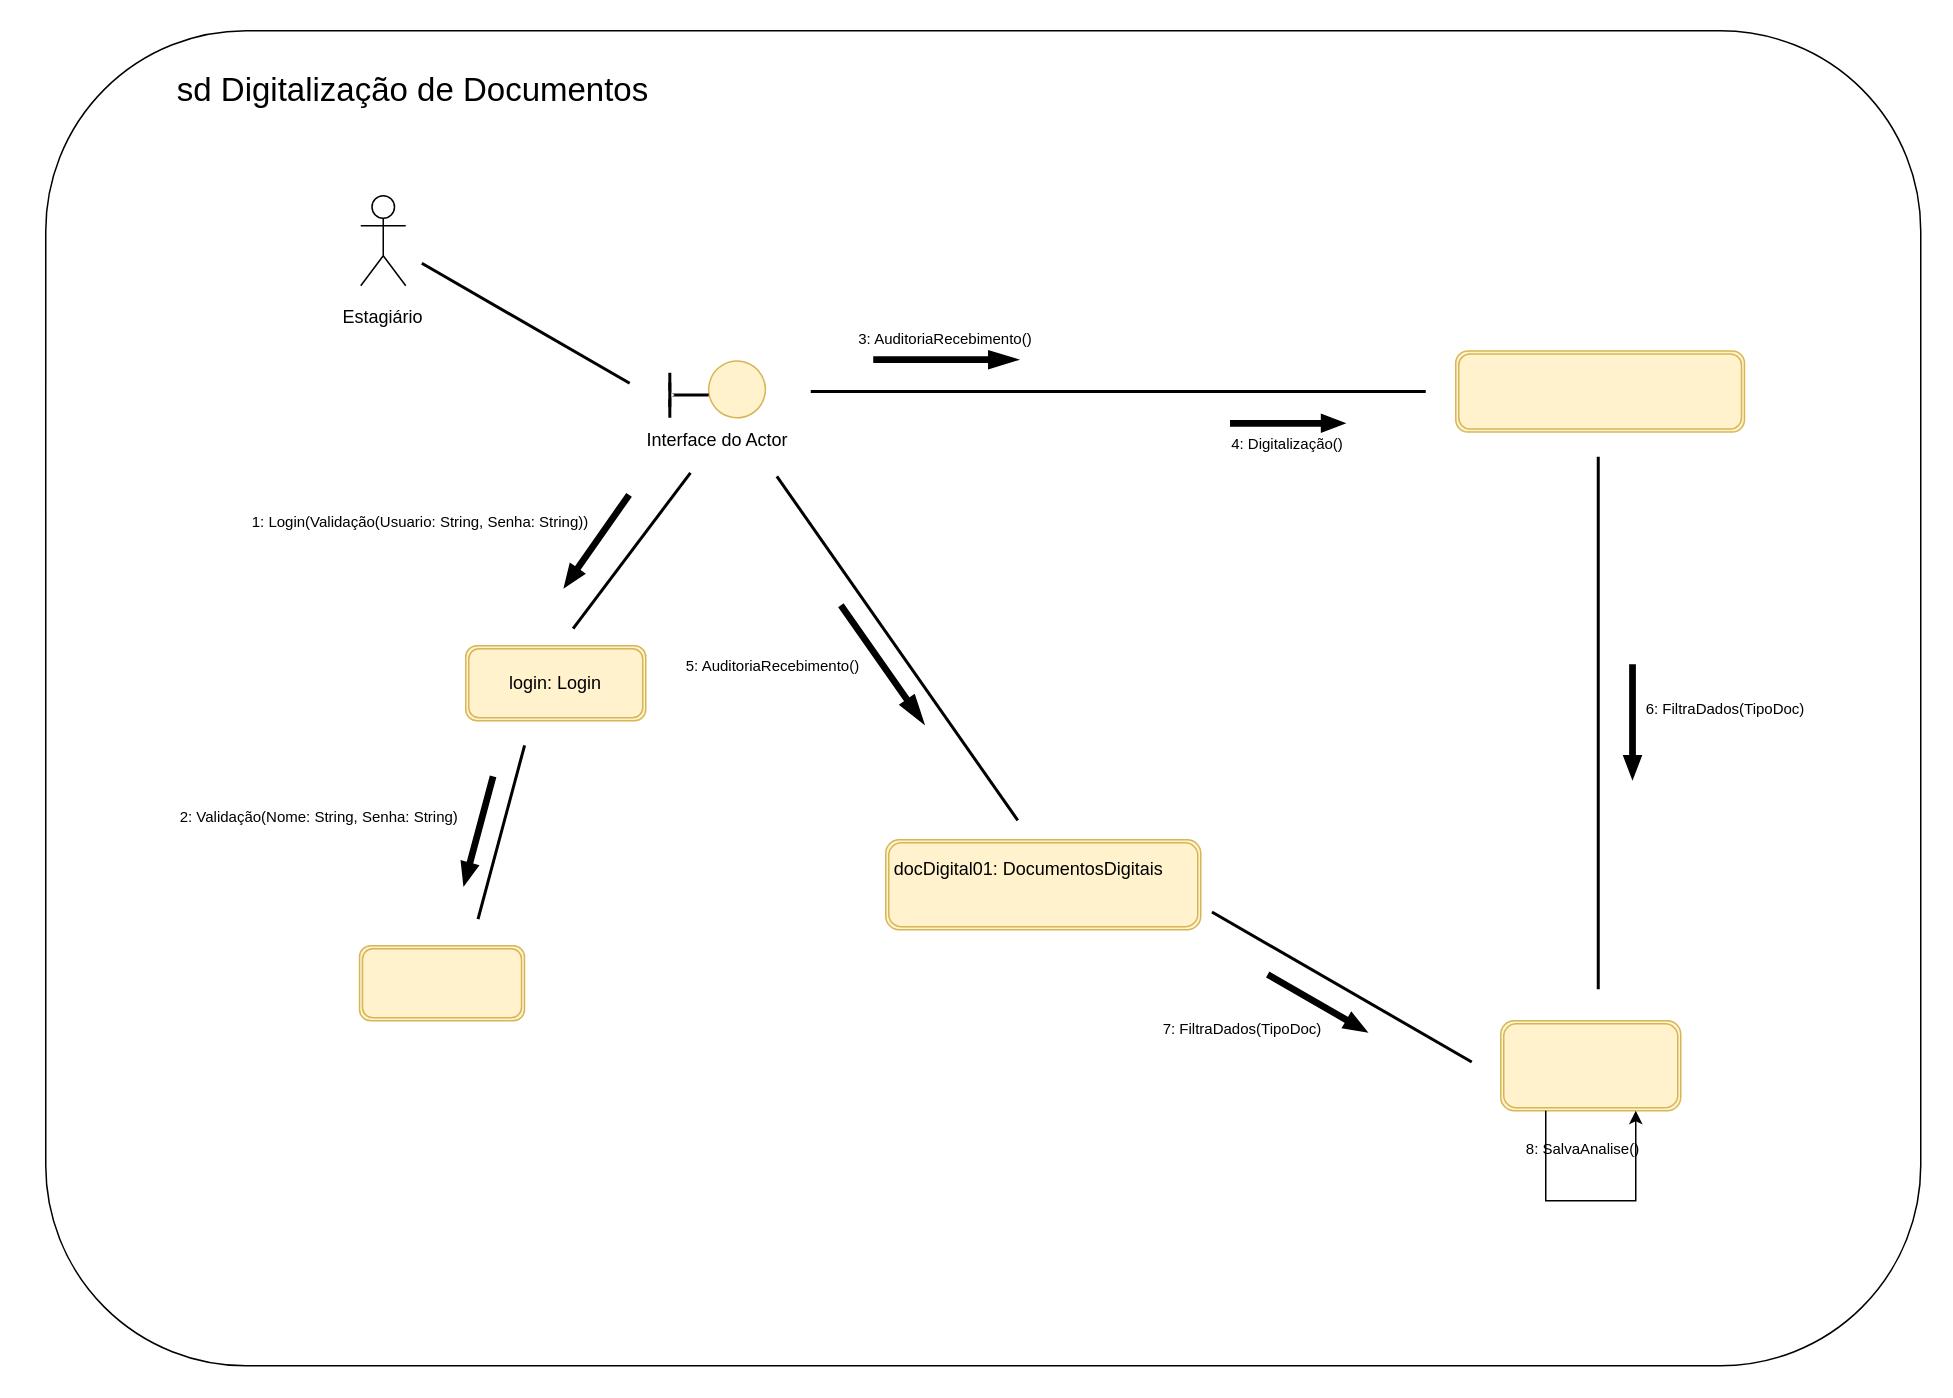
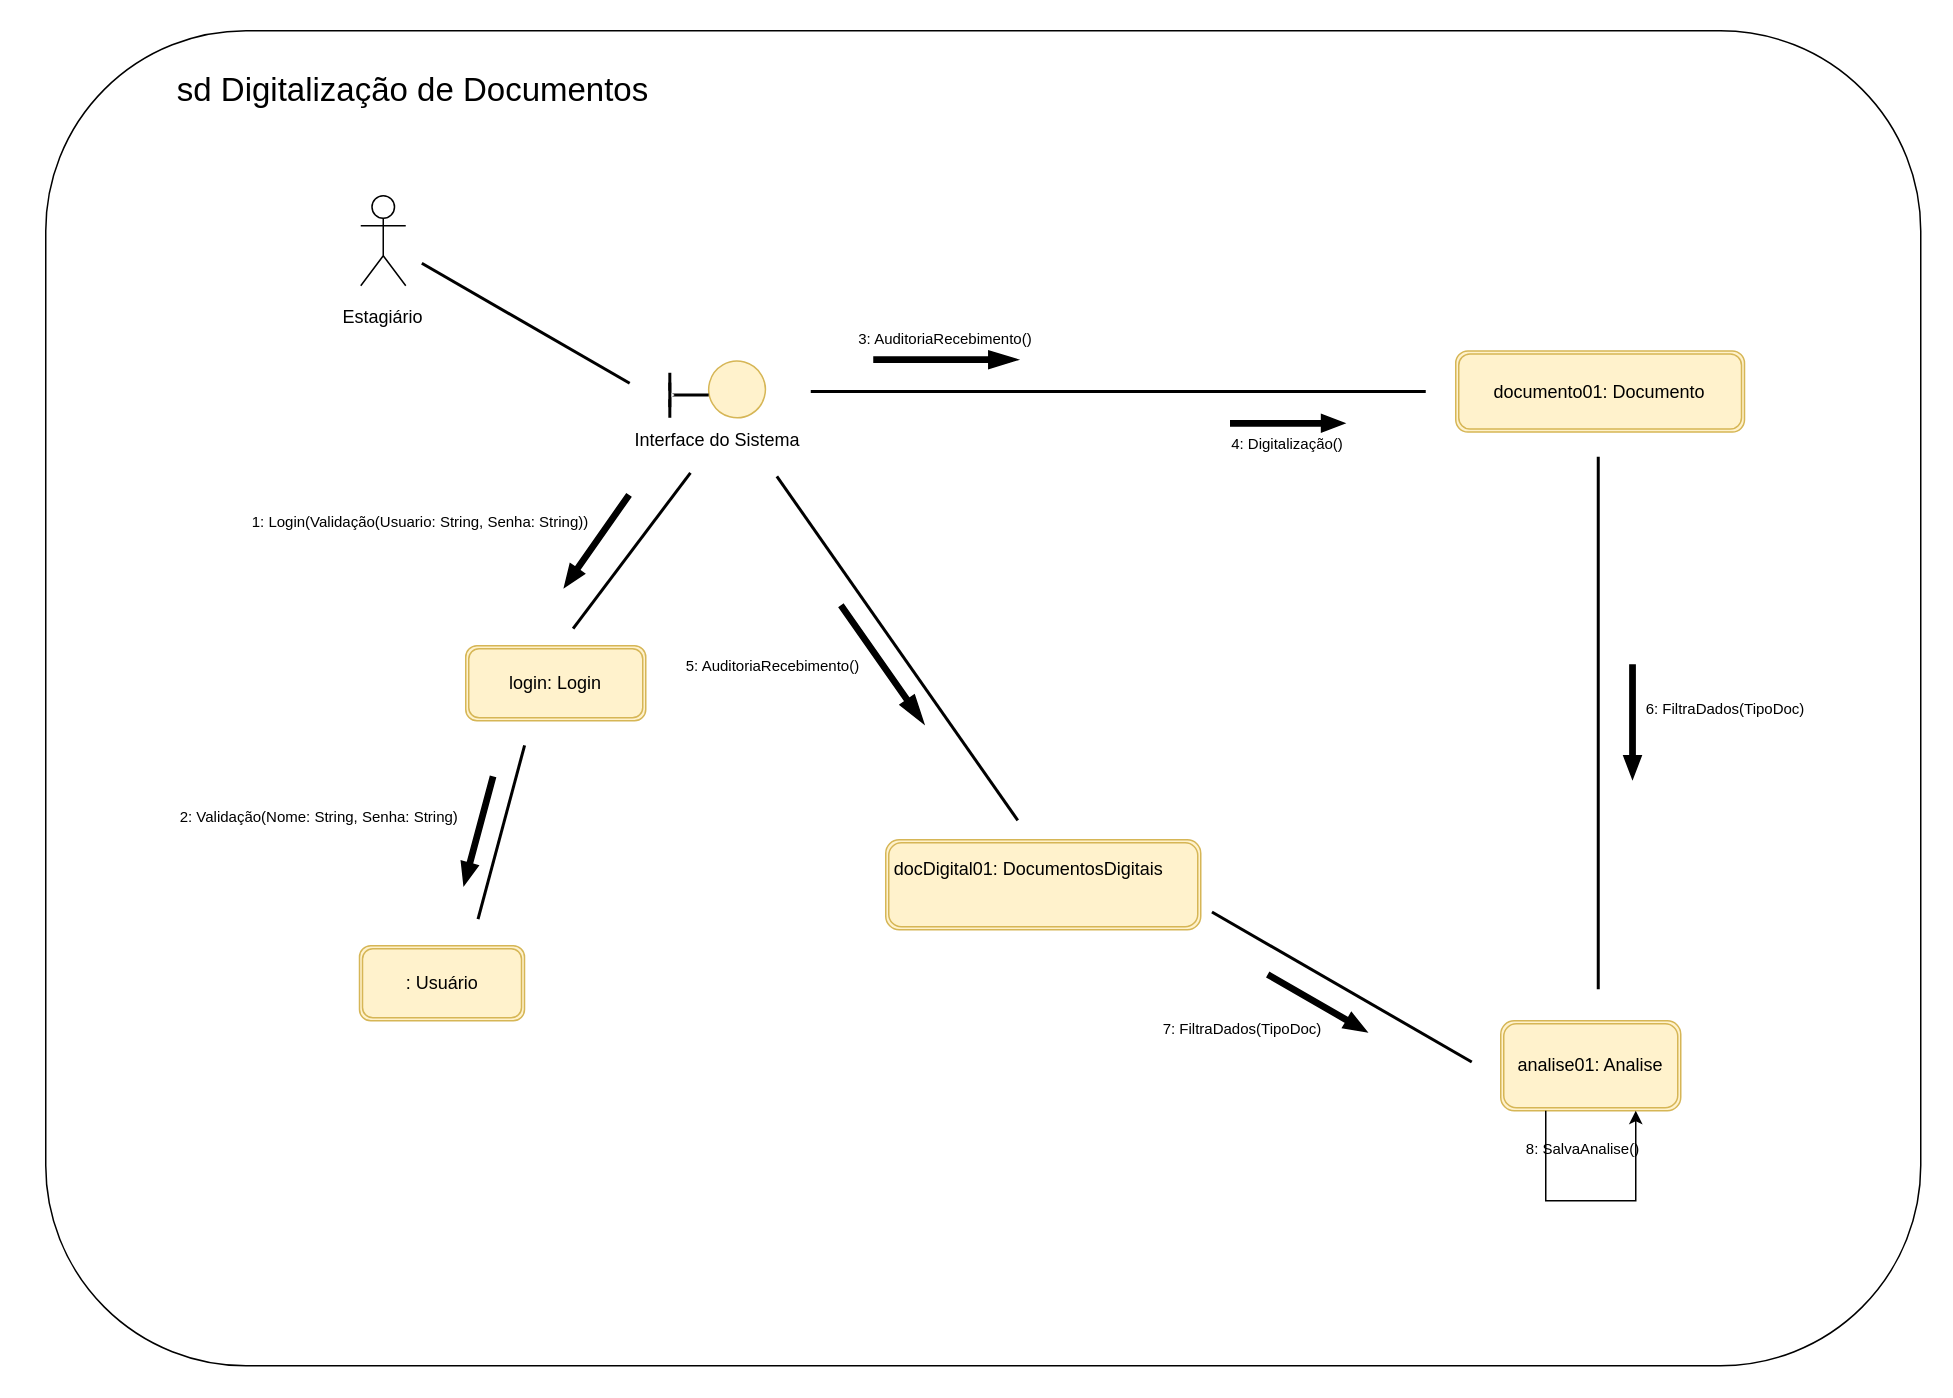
node "documento01: Documento": added
node "Interface do Actor": label "Interface do Actor" -> "Interface do Sistema"
node ": Usuário": added
node "analise01: Analise": added
